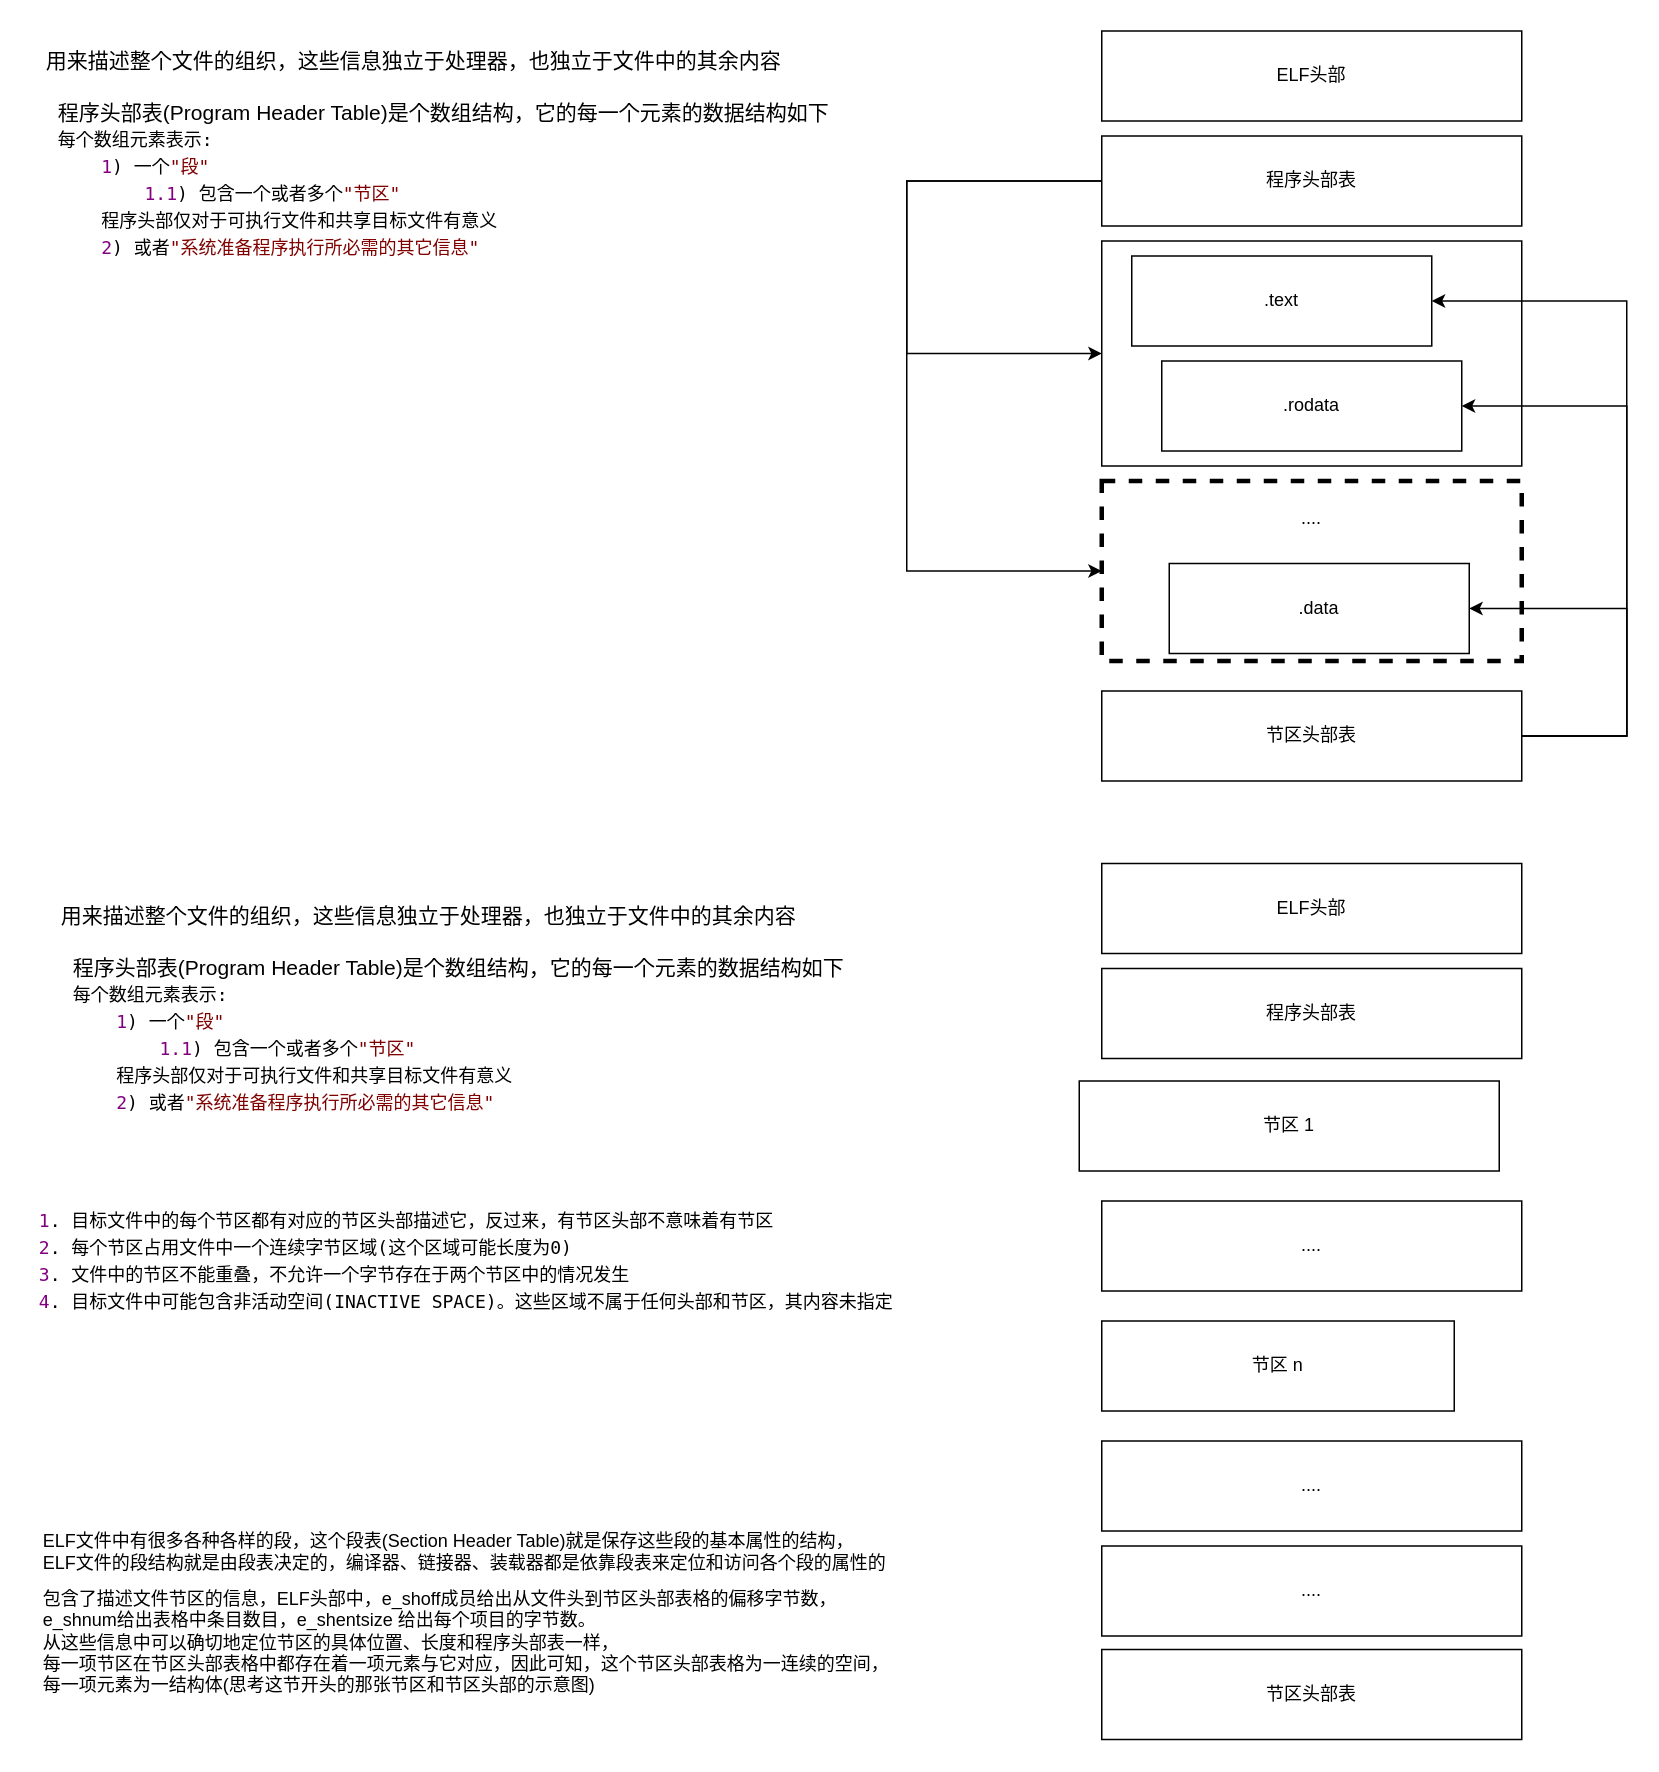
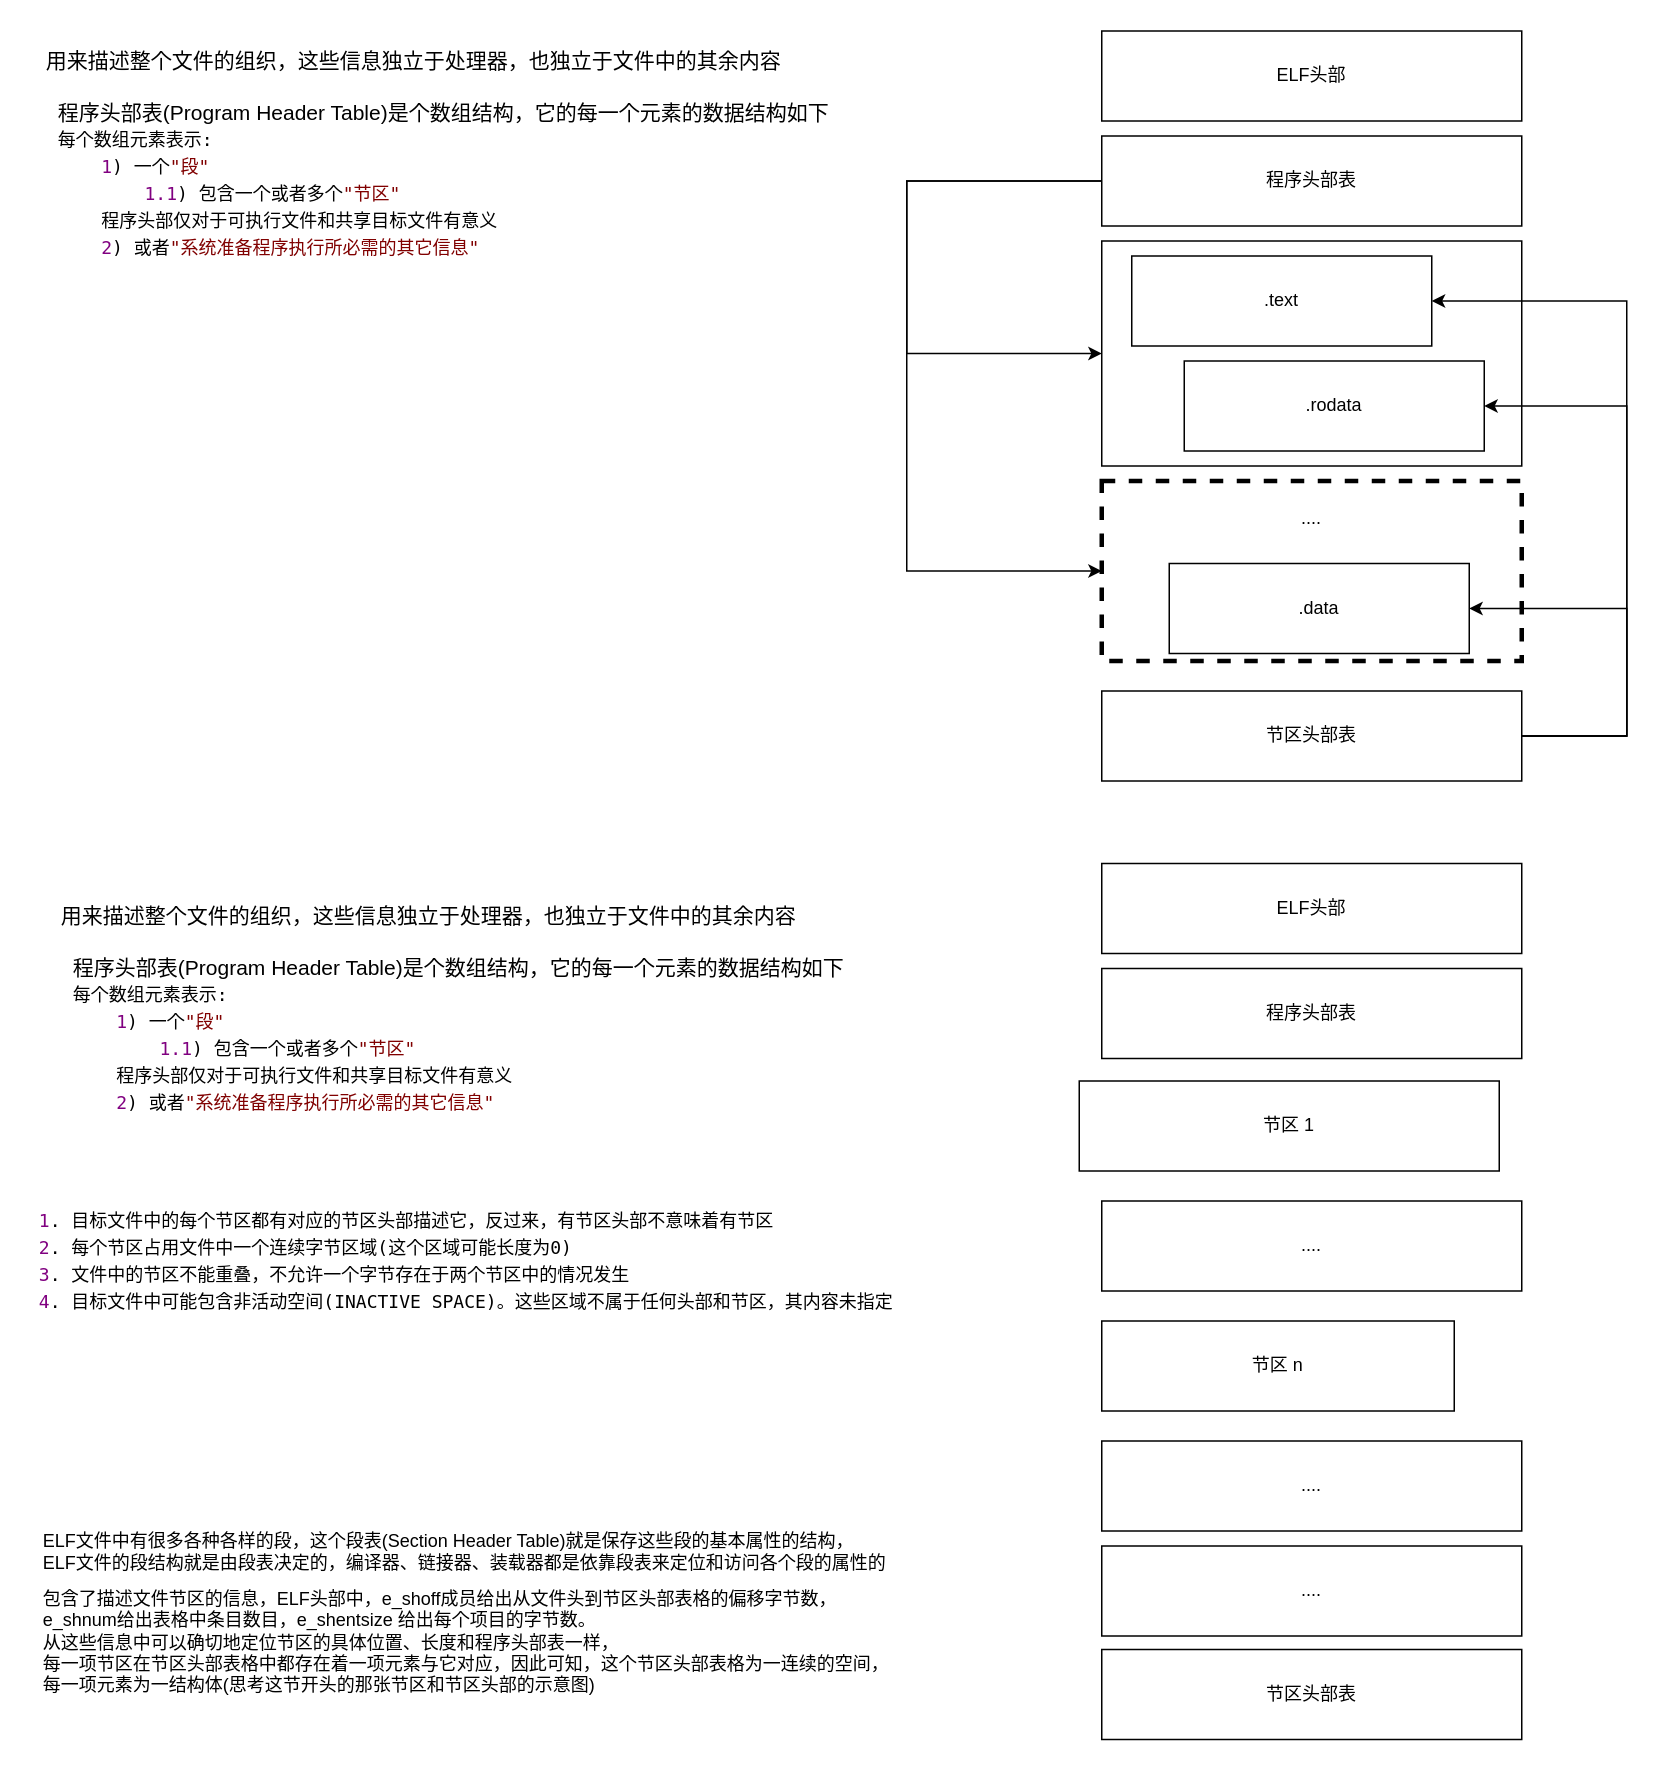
node ".rodata": moved (1312, 406) -> (1334, 406)
